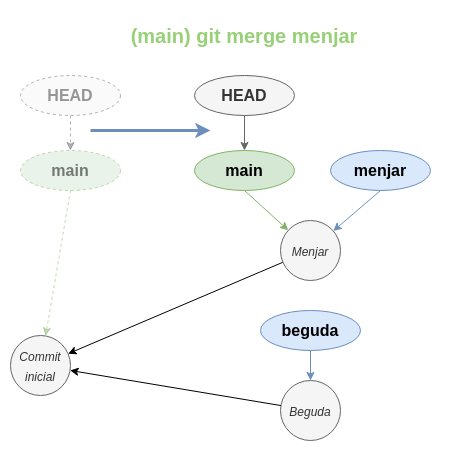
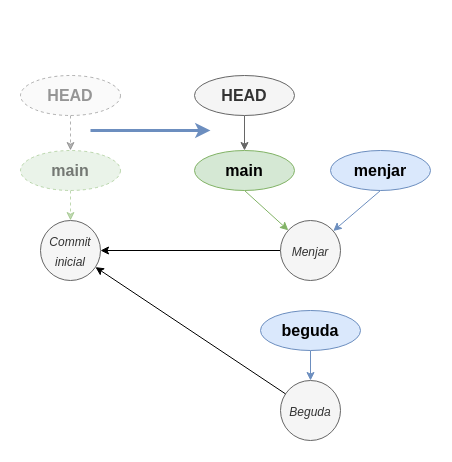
node "(main) git merge menjar": removed
node "Commit inicial": moved (41, 366) -> (71, 251)
